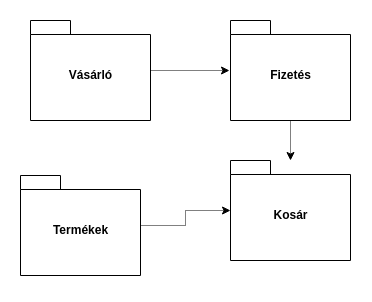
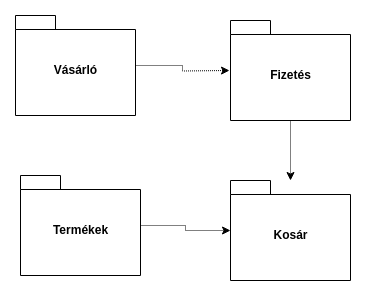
node "Vásárló": moved (91, 71) -> (76, 66)
node "Kosár": moved (291, 211) -> (291, 231)
